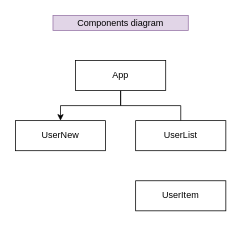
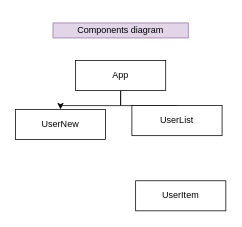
node "Components diagram": moved (120, 23) -> (120, 30)
node "UserNew": moved (60, 135) -> (60, 124)
node "UserList": moved (180, 135) -> (177, 120)
